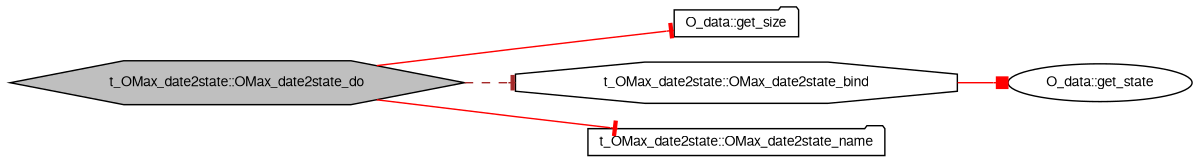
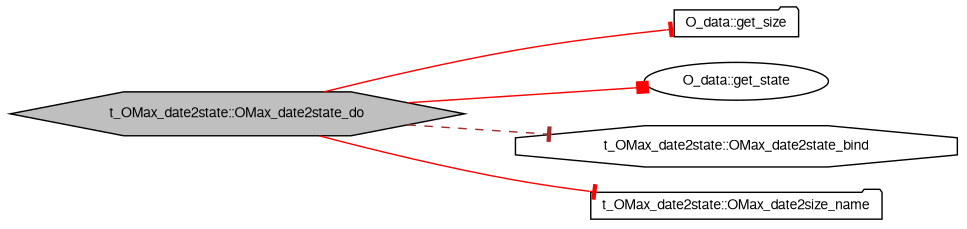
edge "t_OMax_date2state::OMax_date2state_bind" -> "O_data::get_state": now "t_OMax_date2state::OMax_date2state_do" -> "O_data::get_state"
node "t_OMax_date2state::OMax_date2state_name": label "t_OMax_date2state::OMax_date2state_name" -> "t_OMax_date2state::OMax_date2size_name"
